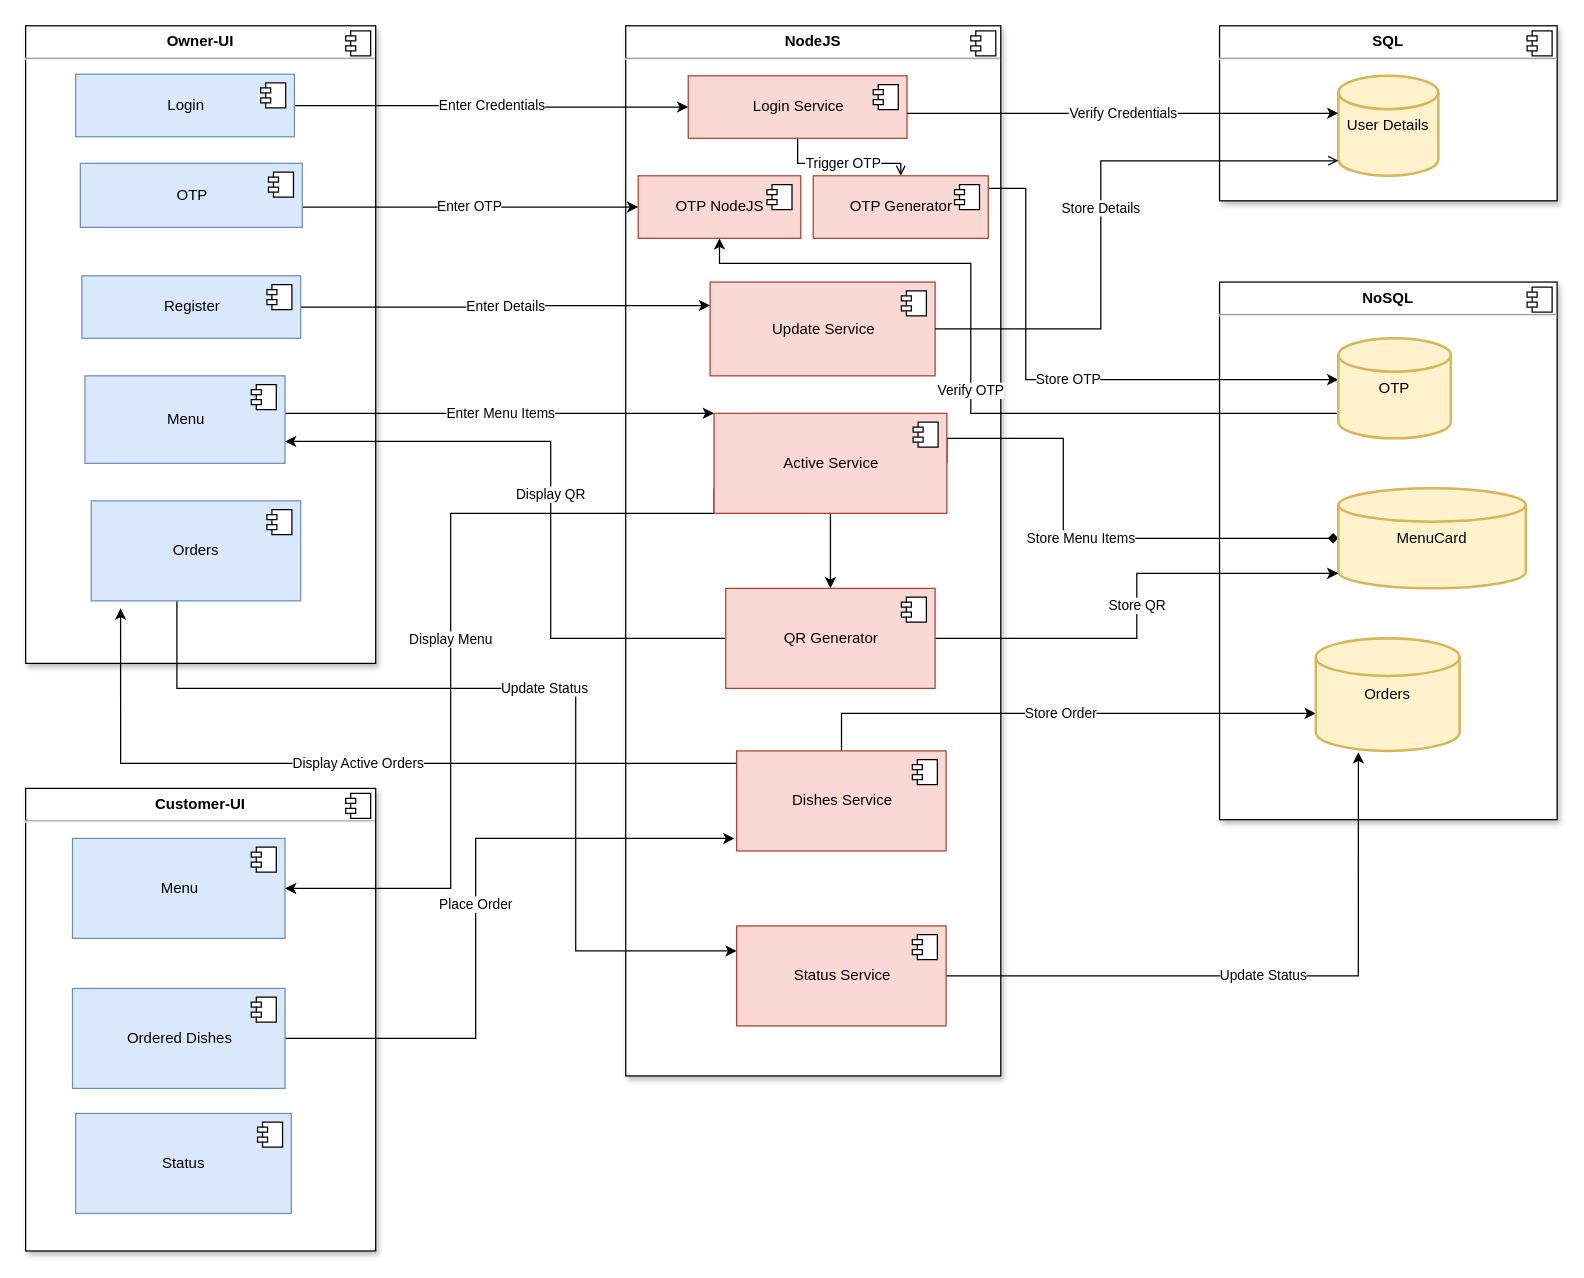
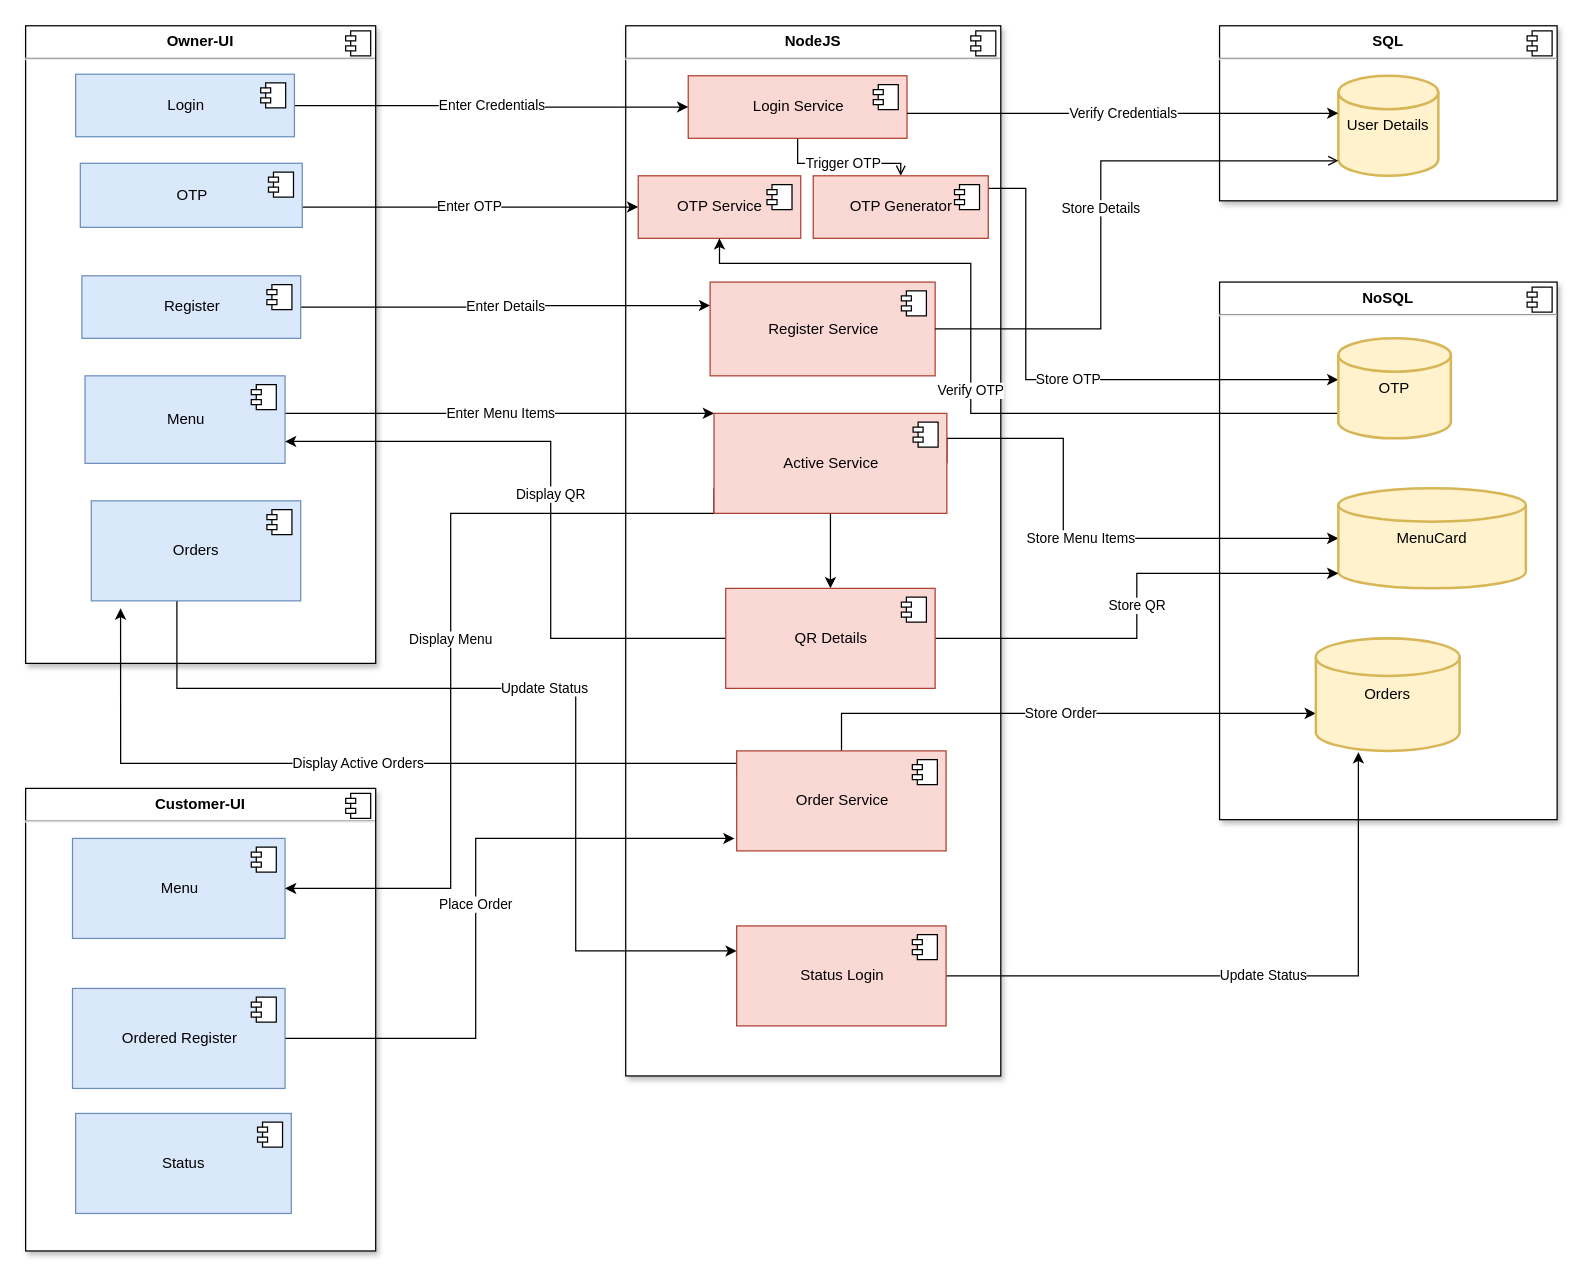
node "OTP NodeJS": label "OTP NodeJS" -> "OTP Service"
node "Update Service": label "Update Service" -> "Register Service"
edge "Active Service" -> "MenuCard": arrowhead diamond -> classic
node "QR Generator": label "QR Generator" -> "QR Details"
node "Dishes Service": label "Dishes Service" -> "Order Service"
node "Status Service": label "Status Service" -> "Status Login"
node "Ordered Dishes": label "Ordered Dishes" -> "Ordered Register"
